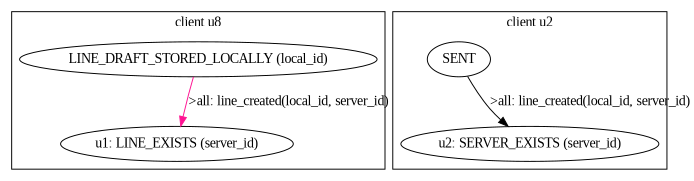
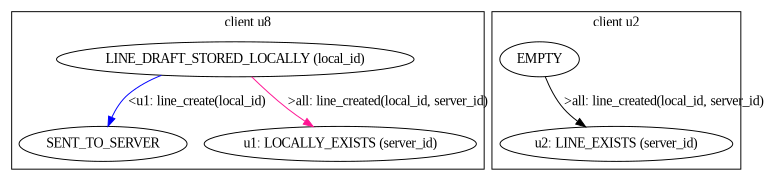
node "SENT": label "SENT" -> "EMPTY"
node "SENT_TO_SERVER": added
node "u1: LINE_EXISTS (server_id)": label "u1: LINE_EXISTS (server_id)" -> "u1: LOCALLY_EXISTS (server_id)"
node "u2: SERVER_EXISTS (server_id)": label "u2: SERVER_EXISTS (server_id)" -> "u2: LINE_EXISTS (server_id)"
